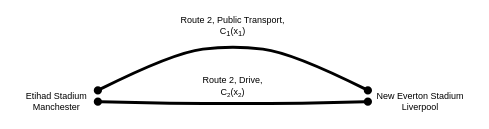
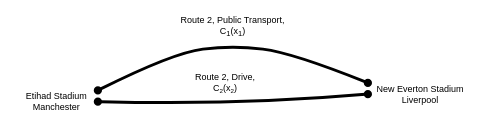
node "Route 2, Drive, C2(x2)": moved (233, 87) -> (225, 83)
node "New Everton Stadium Liverpool": moved (420, 102) -> (420, 94)
